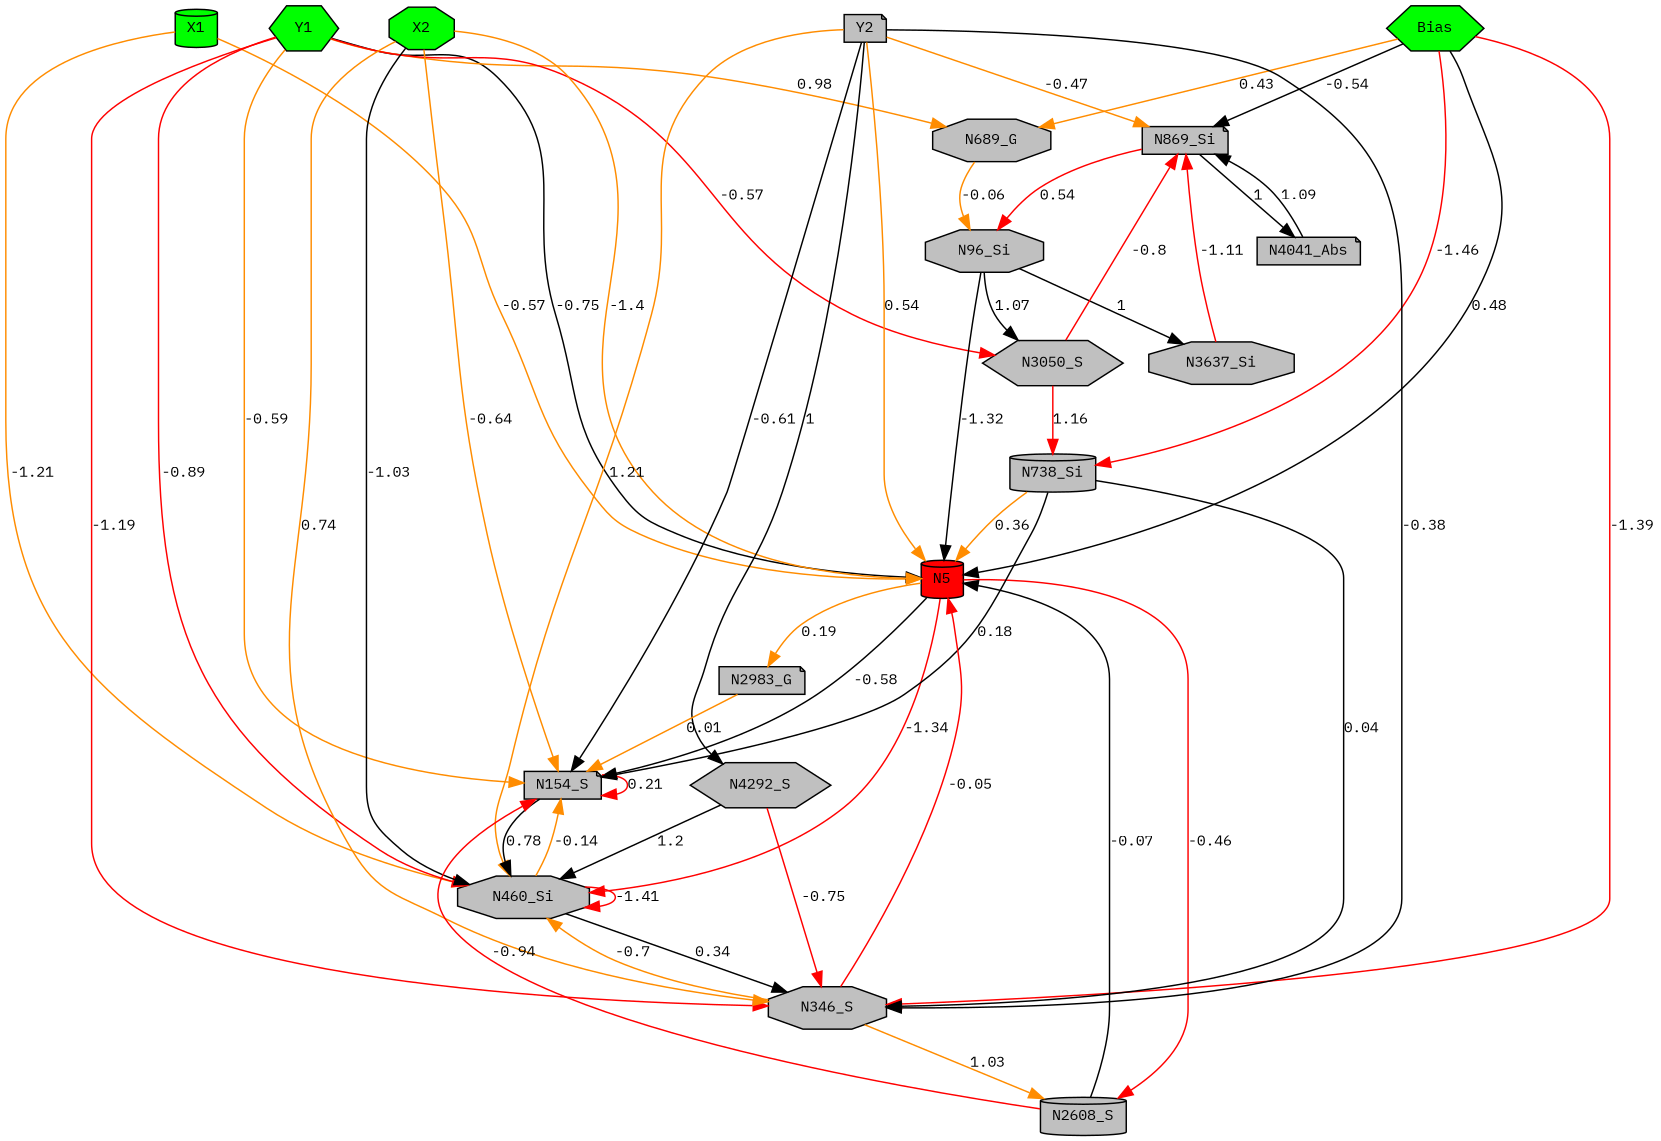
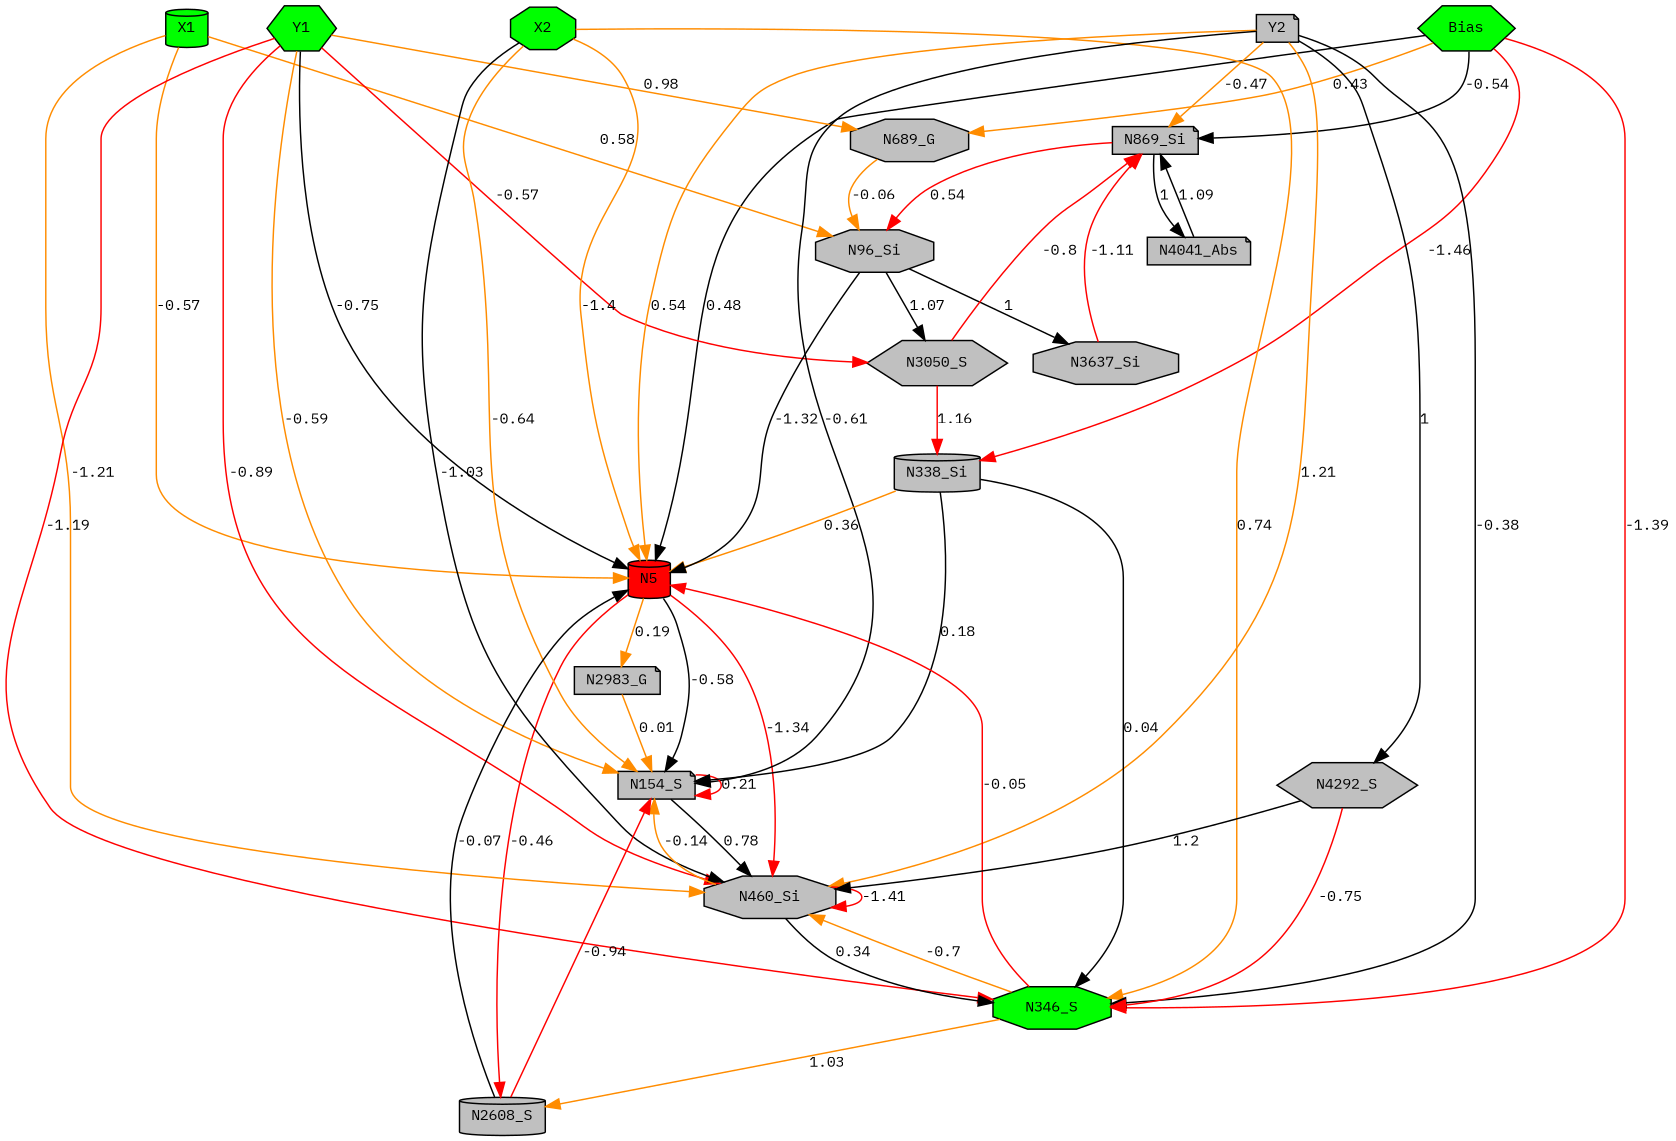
edge "X1" -> "N96_Si": added, label "0.58"
node "N738_Si": label "N738_Si" -> "N338_Si"
node "N346_S": fillcolor gray -> green
